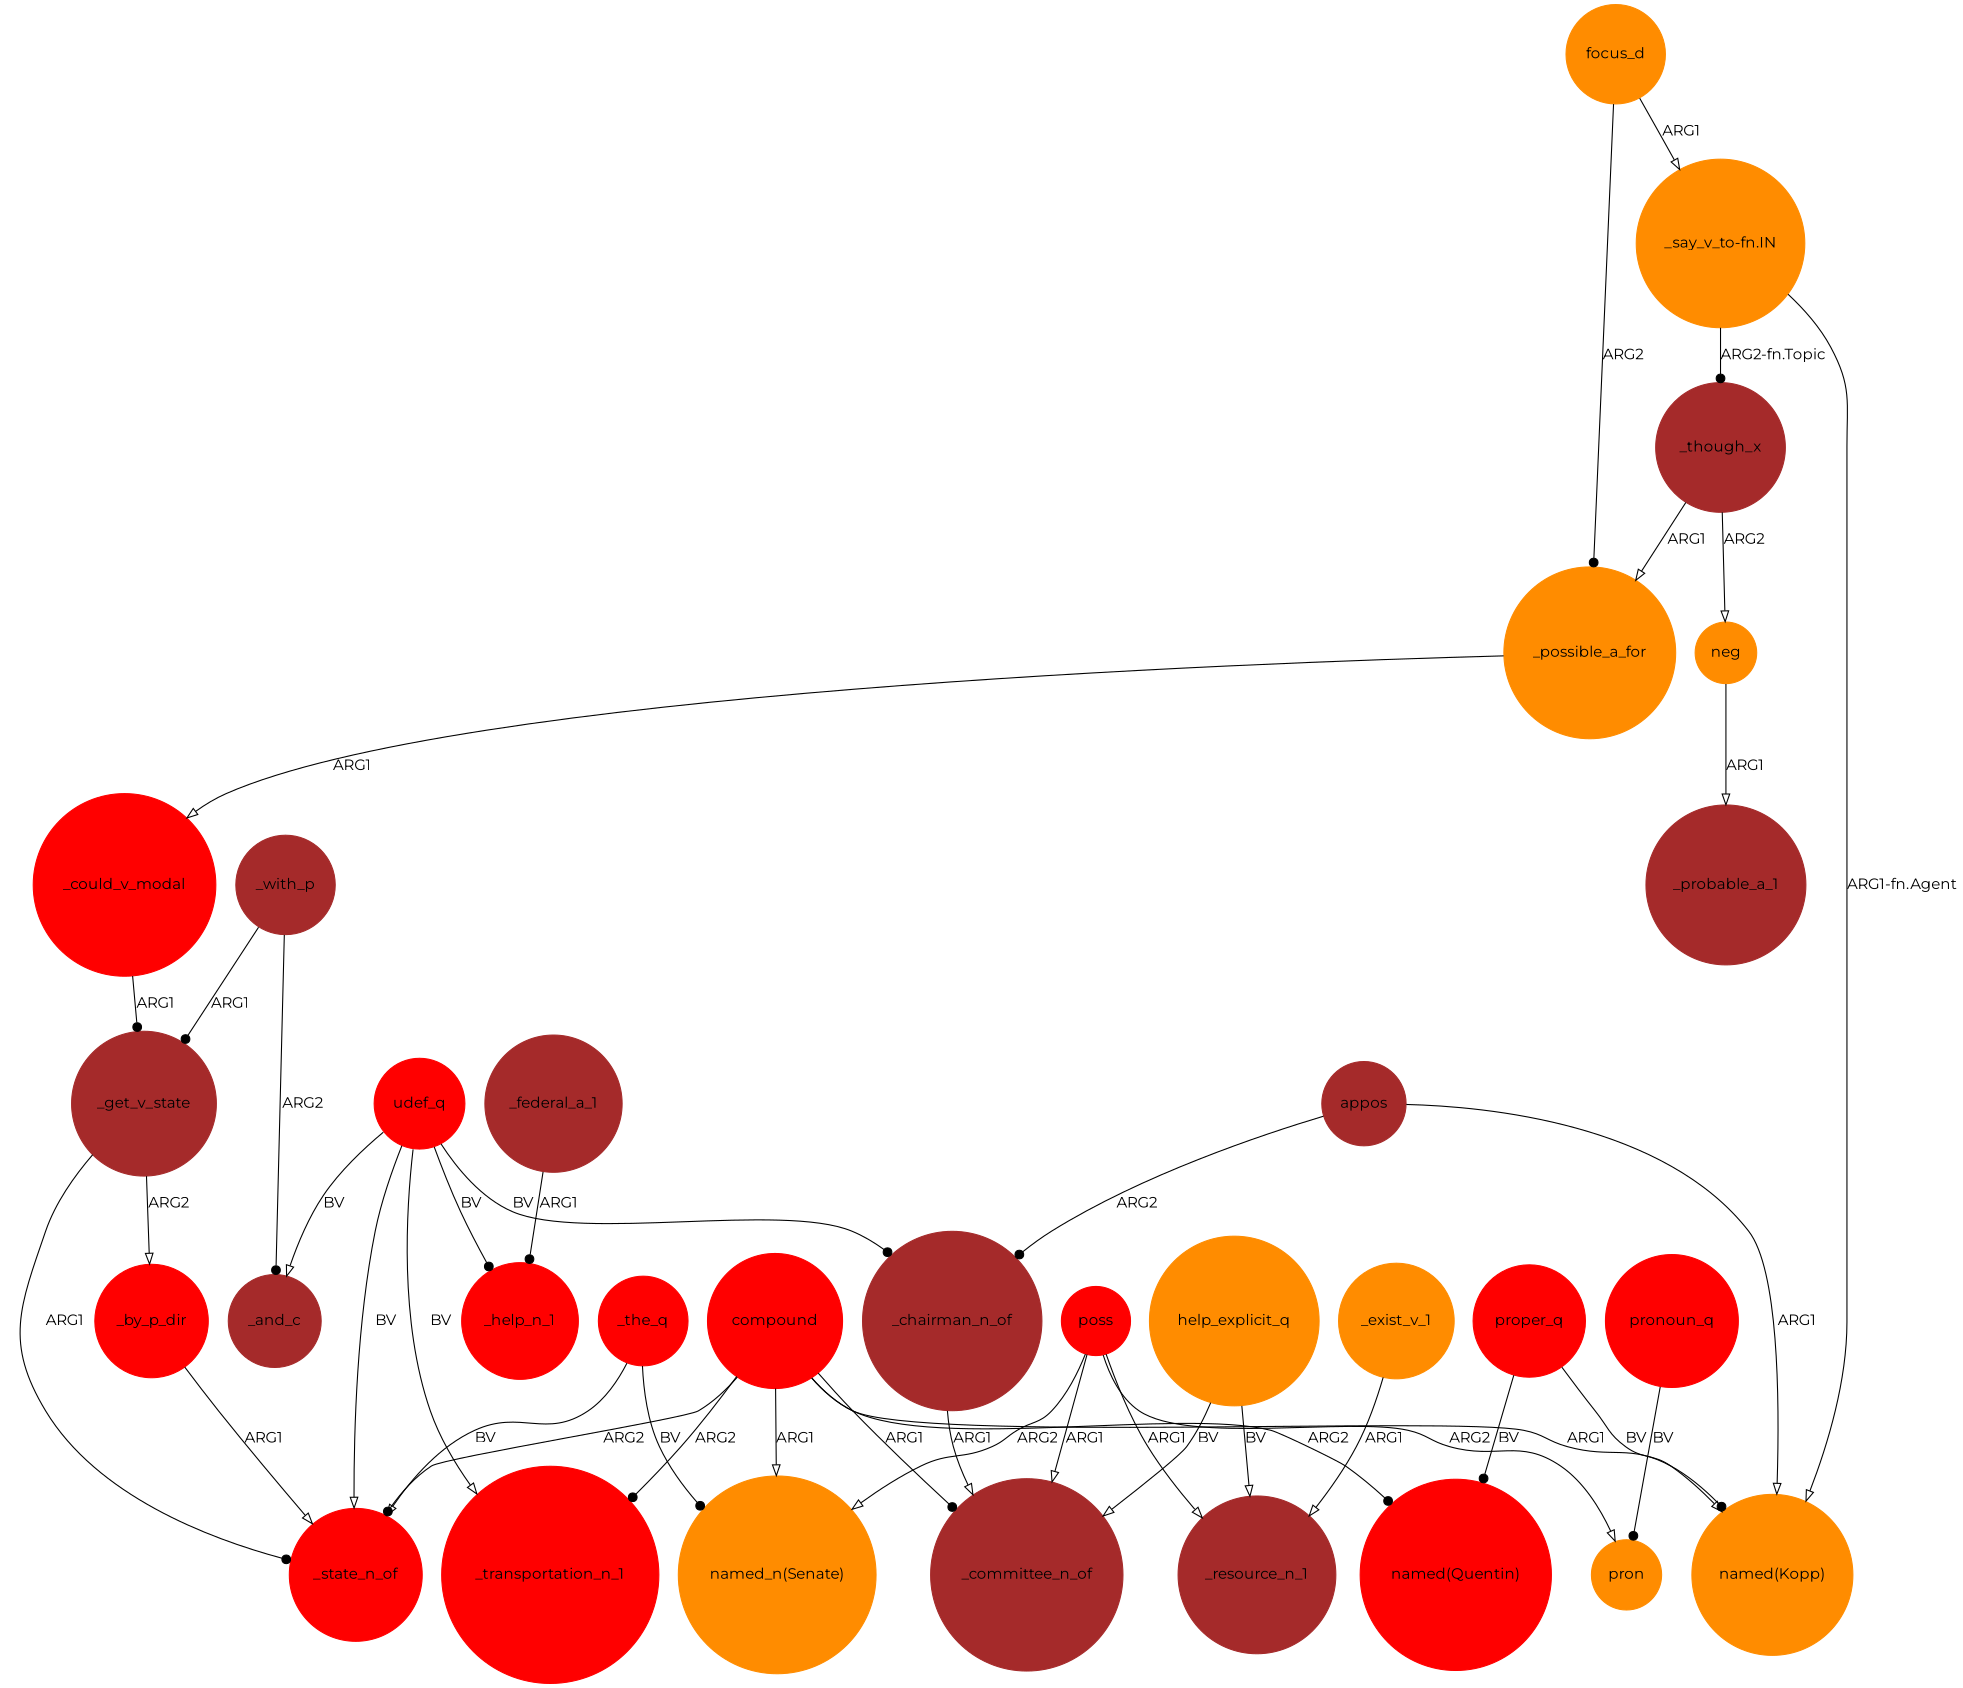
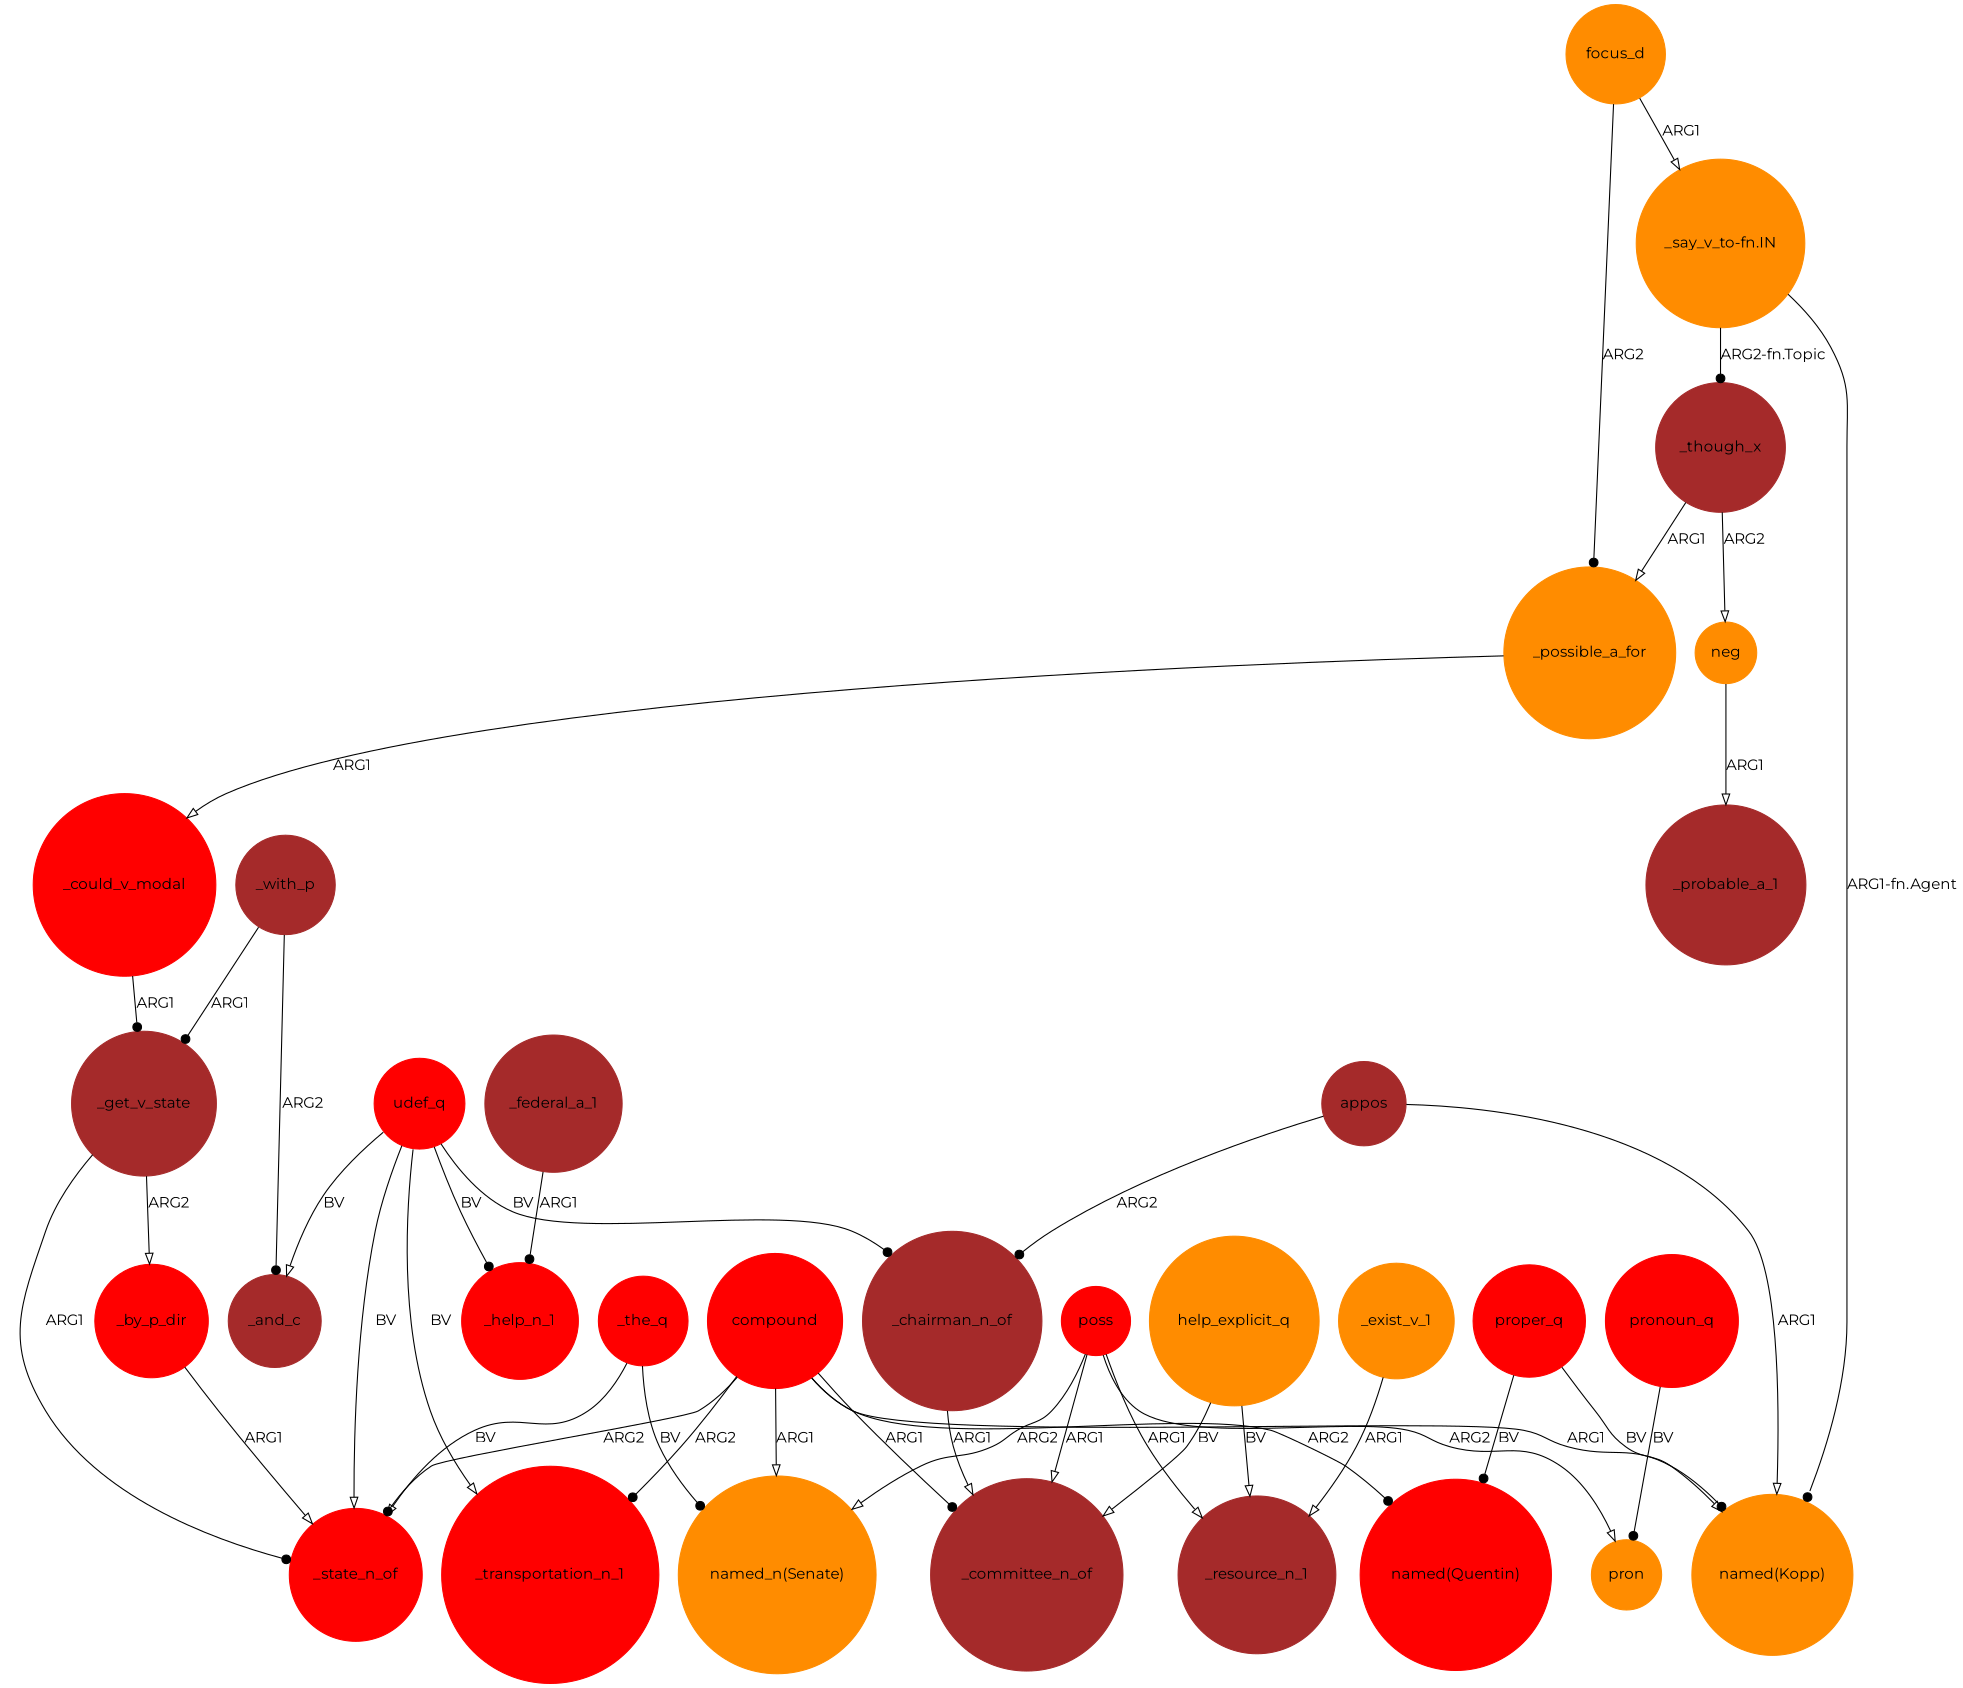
edge "_say_v_to-fn.IN" -> "named(Kopp)": arrowhead onormal -> dot
